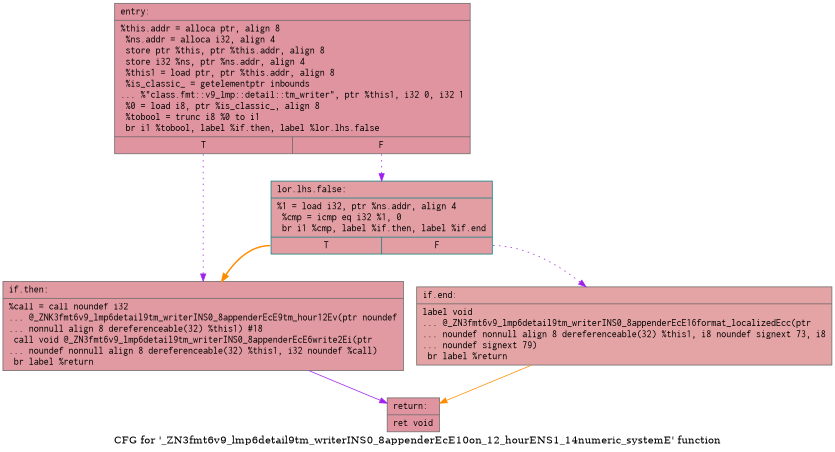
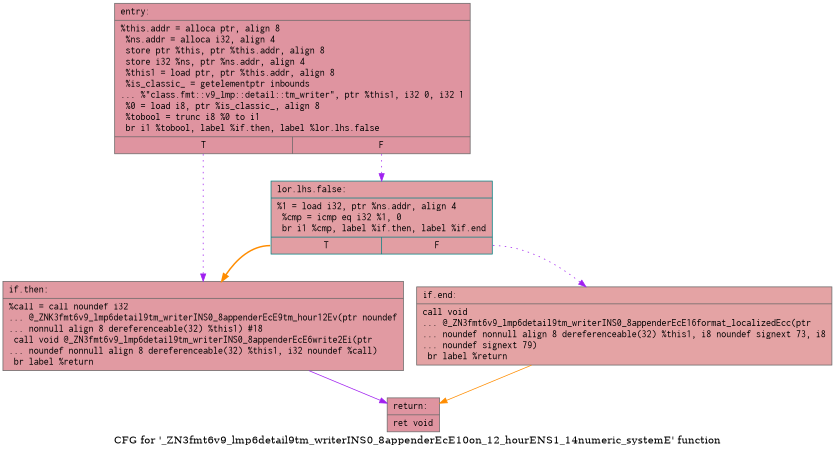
node "if.end:": text "label void" -> "call void"
